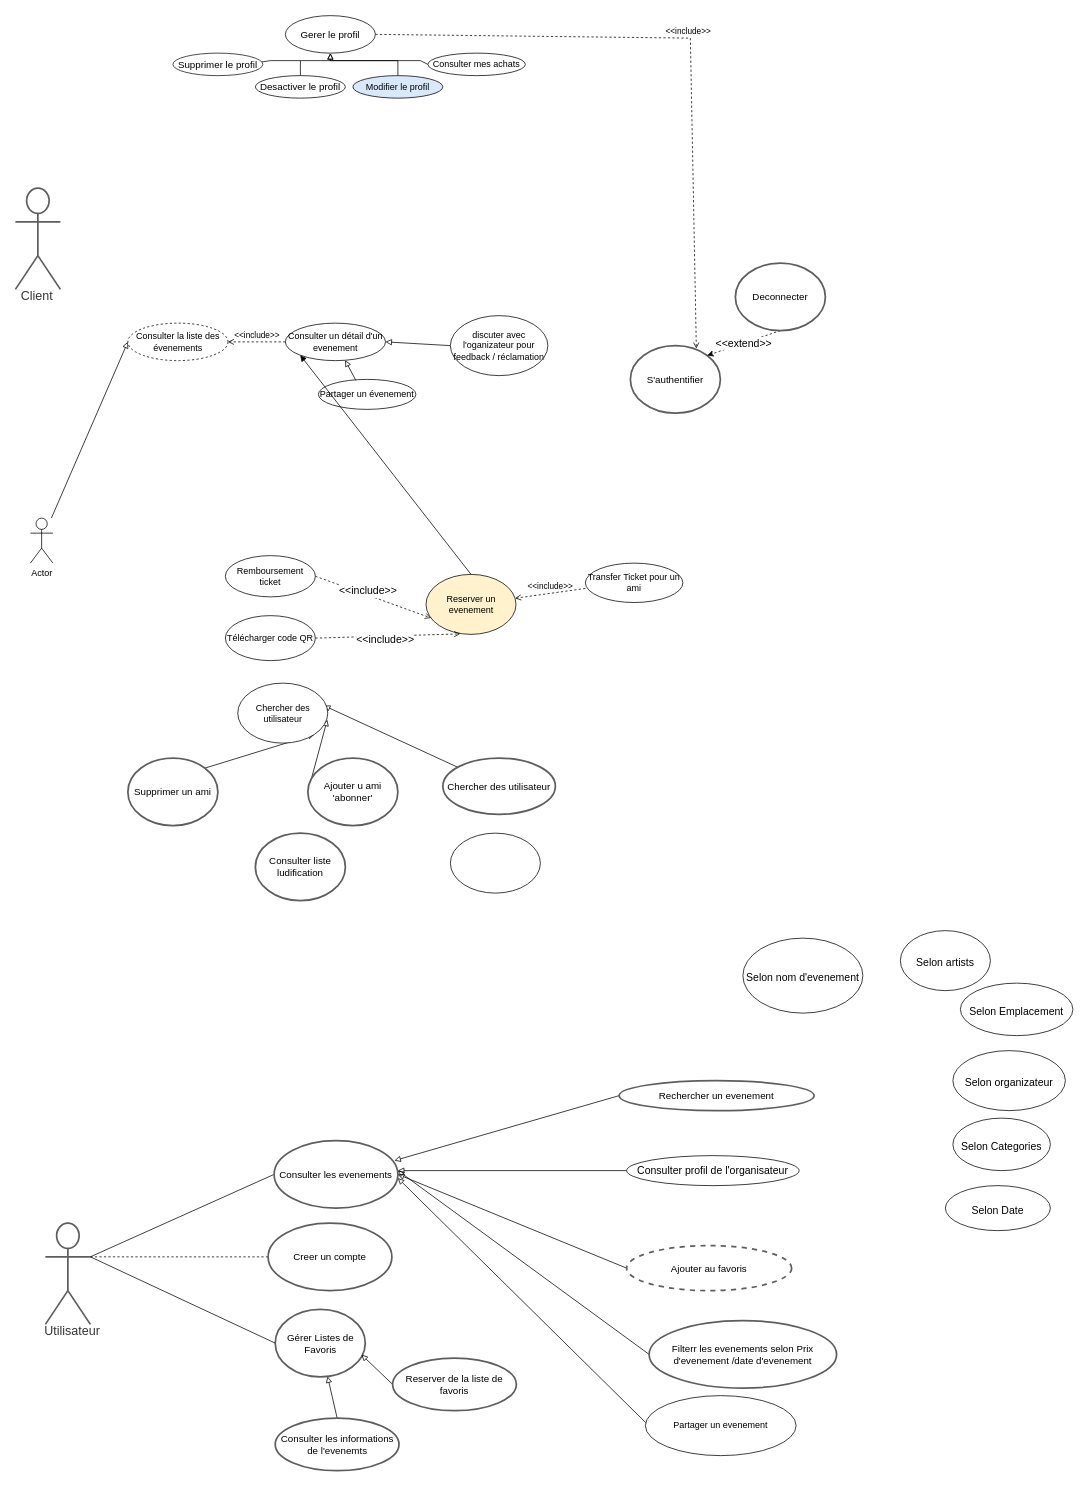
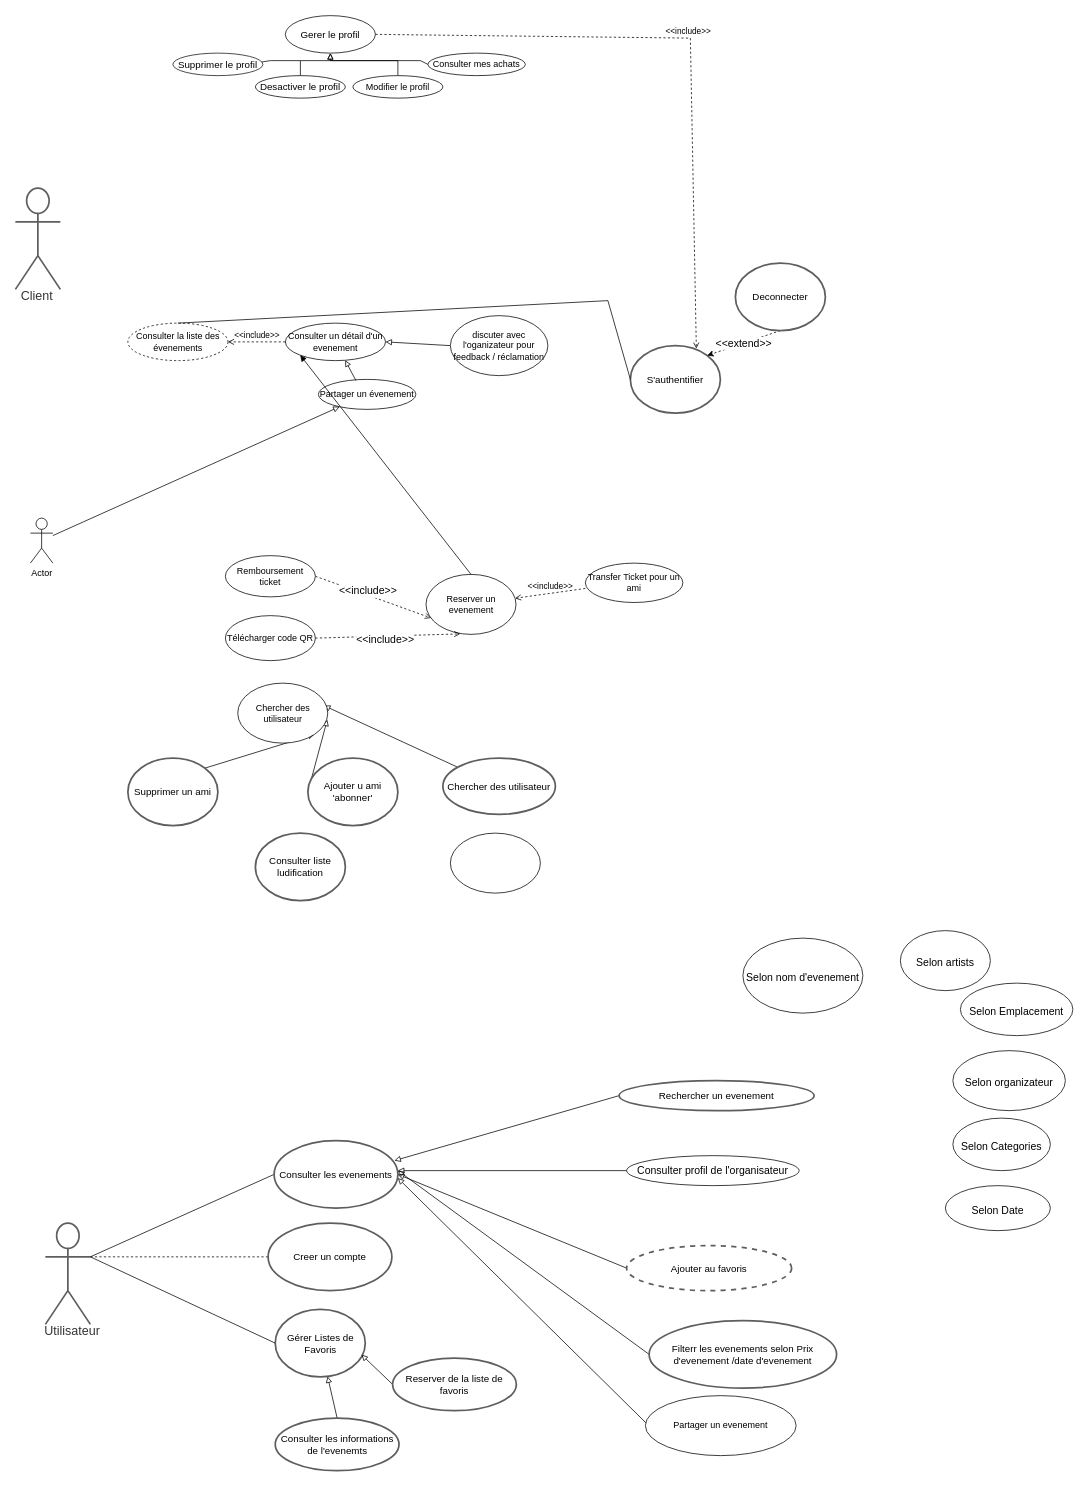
node "Modifier le profil": fillcolor #dae8fc -> #ffffff
edge "Consulter la liste des évenements" -- "S'authentifier": added
edge "Actor" -> "Consulter la liste des évenements": now "Actor" -> "Partager un évenement"
node "Reserver un evenement": fillcolor #fff2cc -> #ffffff
